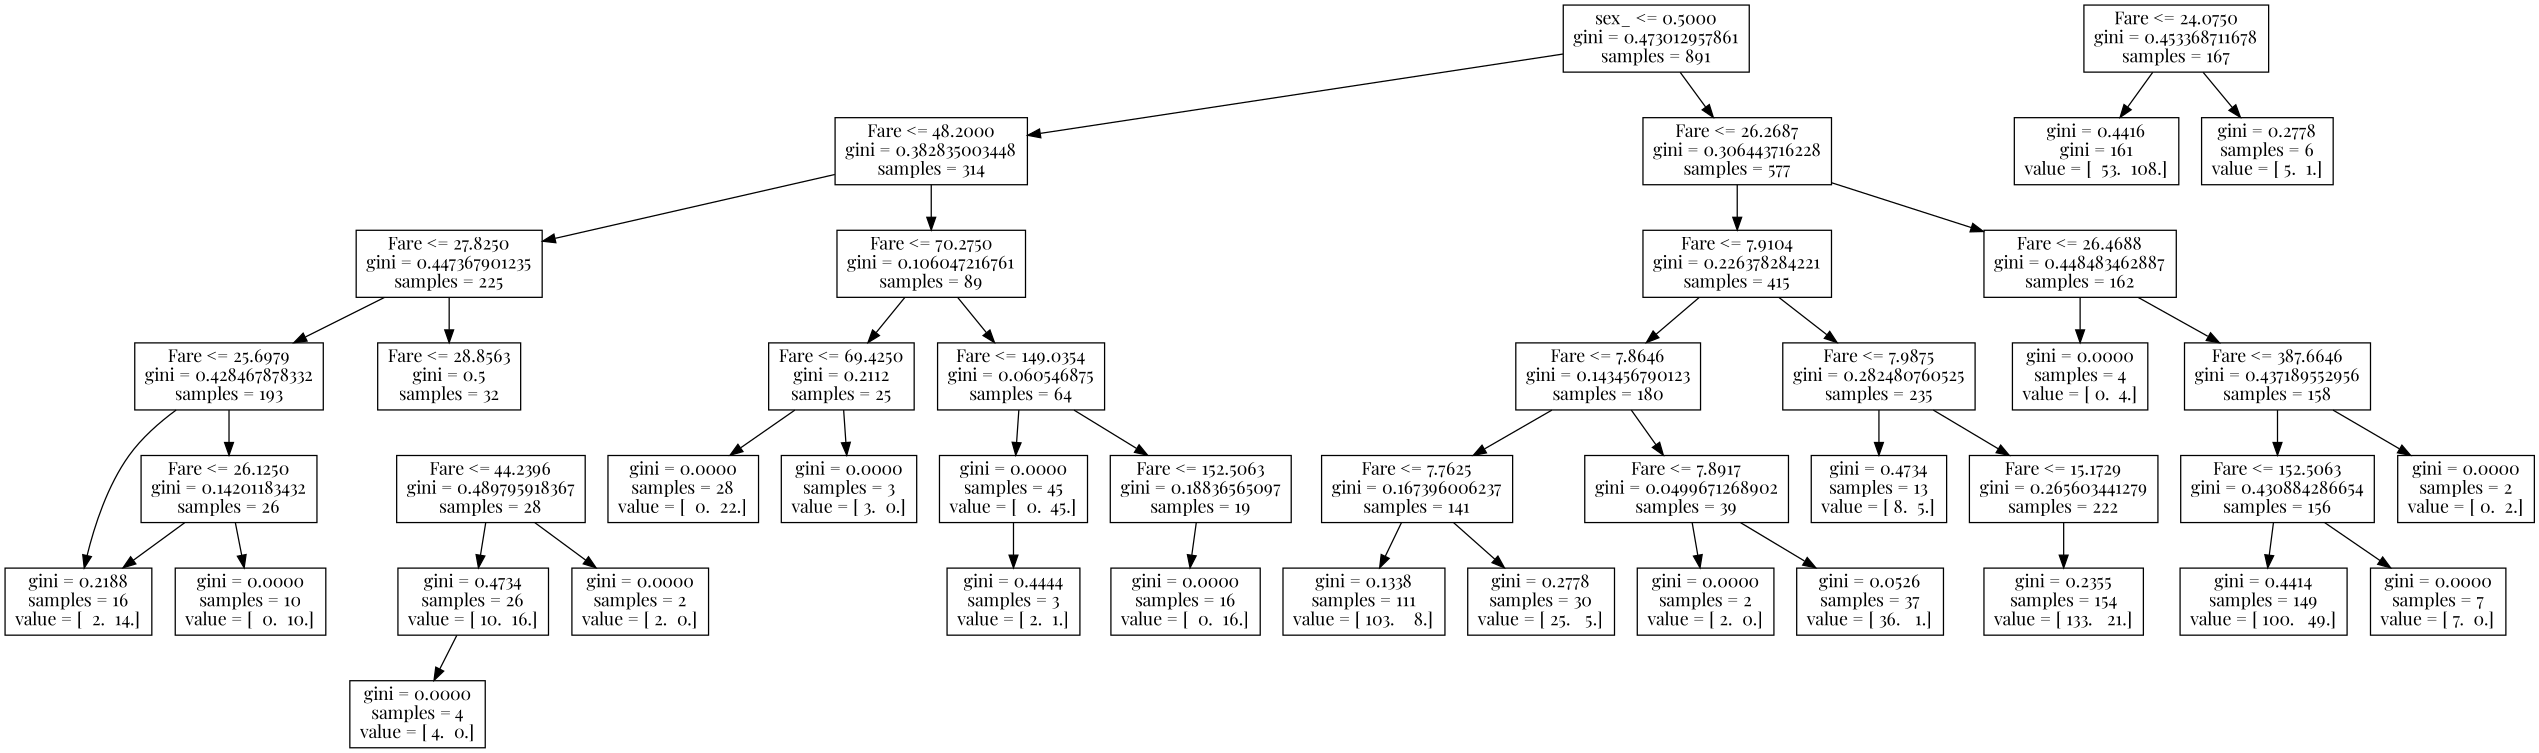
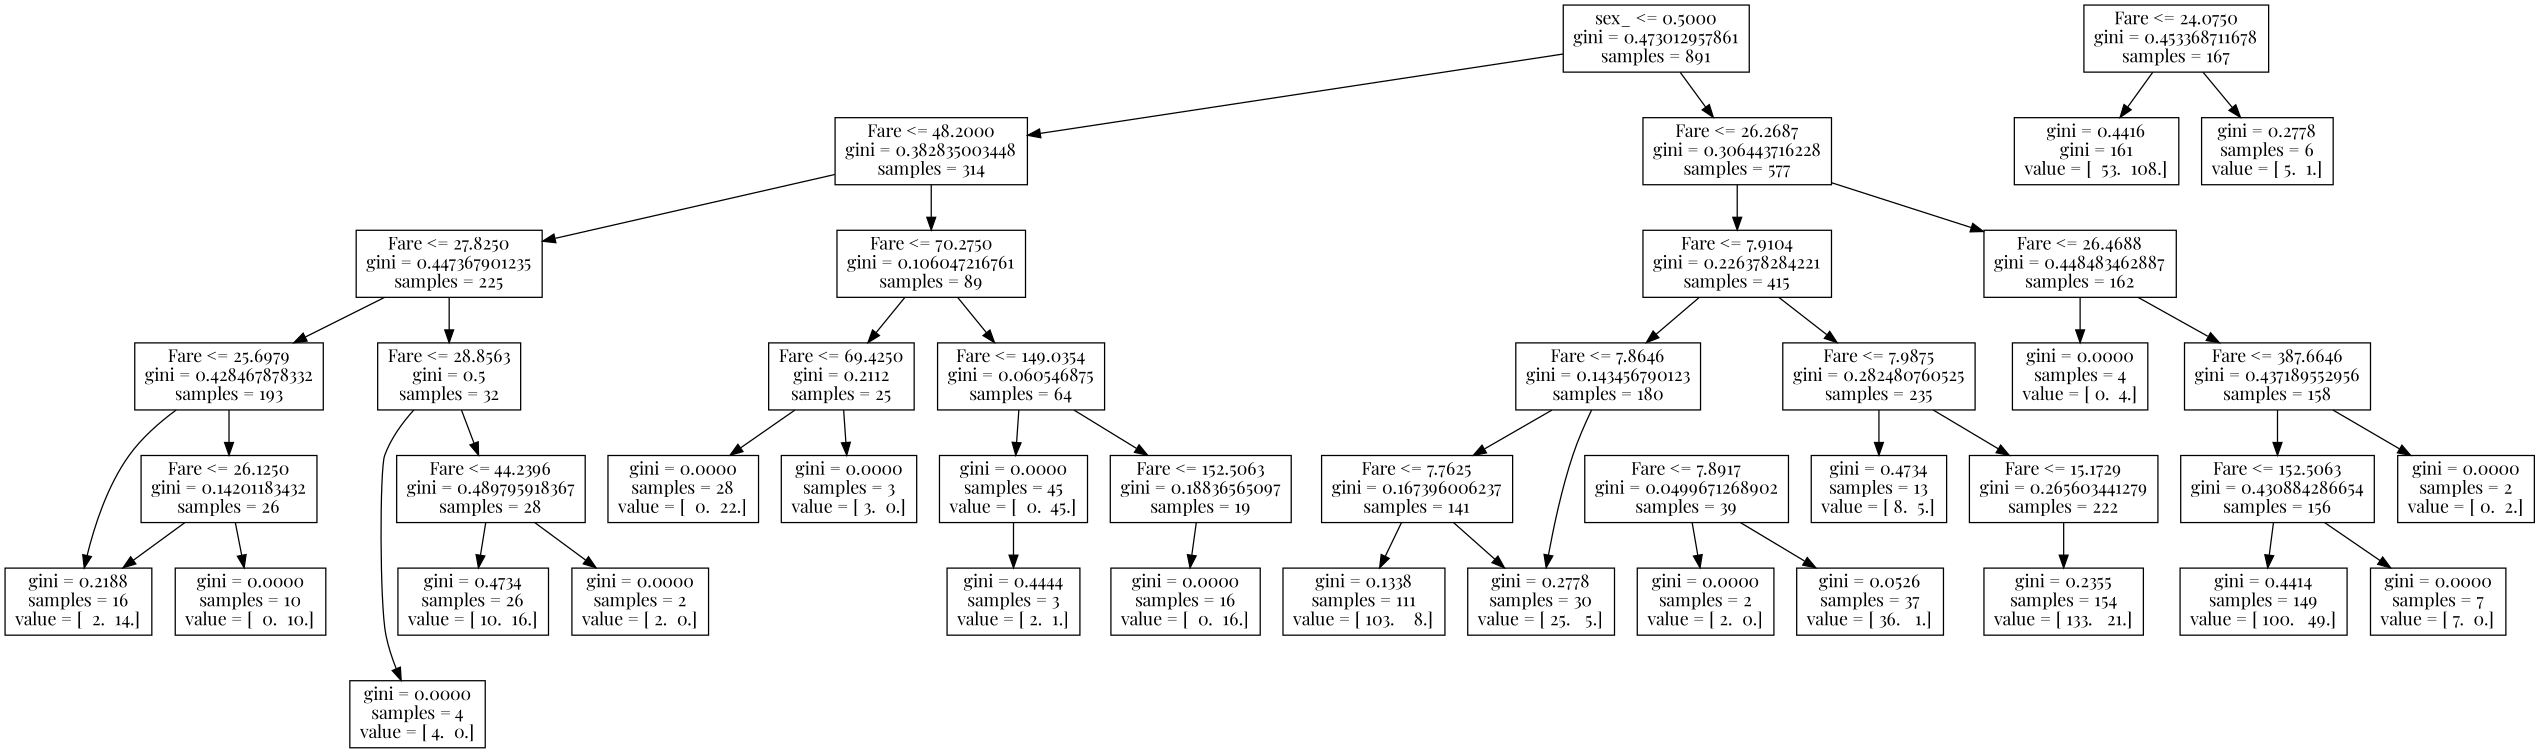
edge "Fare <= 28.8563 gini = 0.5 samples = 32" -> "Fare <= 44.2396 gini = 0.489795918367 samples = 28": added
edge "Fare <= 7.8646 gini = 0.143456790123 samples = 180" -> "Fare <= 7.8917 gini = 0.0499671268902 samples = 39": now "Fare <= 7.8646 gini = 0.143456790123 samples = 180" -> "gini = 0.2778 samples = 30 value = [ 25.   5.]"
edge "gini = 0.4734 samples = 26 value = [ 10.  16.]" -> "gini = 0.0000 samples = 4 value = [ 4.  0.]": now "Fare <= 28.8563 gini = 0.5 samples = 32" -> "gini = 0.0000 samples = 4 value = [ 4.  0.]"
